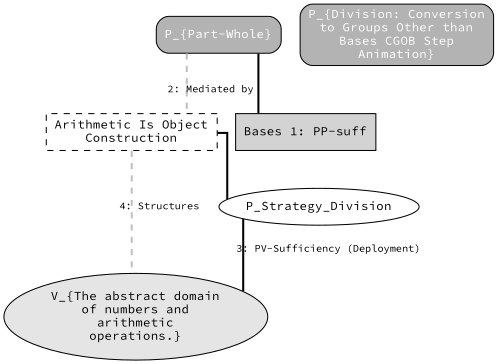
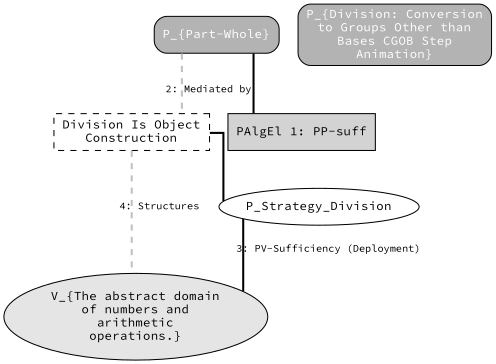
node "Arithmetic Is Object Construction": label "Arithmetic Is Object Construction" -> "Division Is Object Construction"
node "Bases 1: PP-suff": label "Bases 1: PP-suff" -> "PAlgEl 1: PP-suff"
